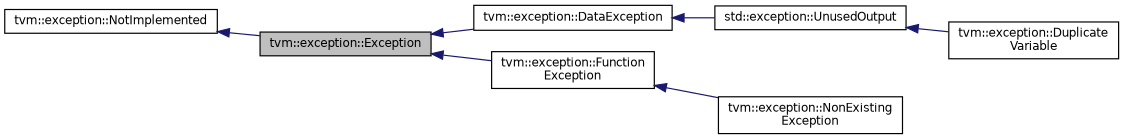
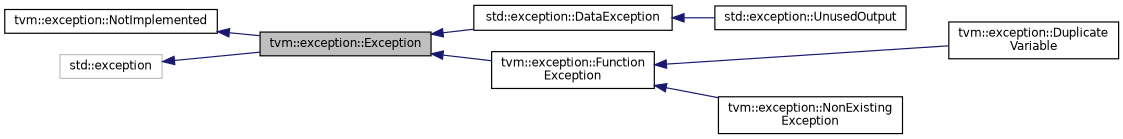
node "tvm::exception::DataException": label "tvm::exception::DataException" -> "std::exception::DataException"
edge "tvm::exception::Duplicate Variable" -> "std::exception::UnusedOutput": now "tvm::exception::Duplicate Variable" -> "tvm::exception::Function Exception"
node "std::exception": added
